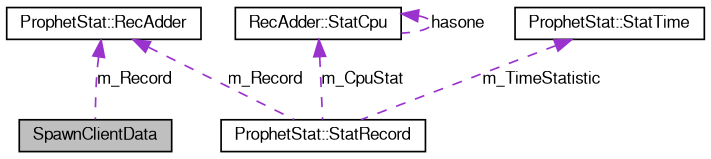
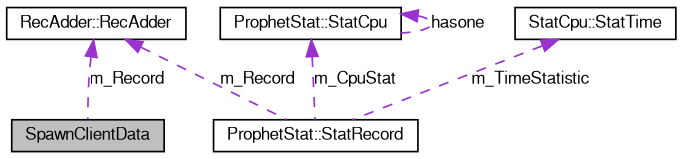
node "ProphetStat::RecAdder": label "ProphetStat::RecAdder" -> "RecAdder::RecAdder"
node "RecAdder::StatCpu": label "RecAdder::StatCpu" -> "ProphetStat::StatCpu"
node "ProphetStat::StatTime": label "ProphetStat::StatTime" -> "StatCpu::StatTime"
